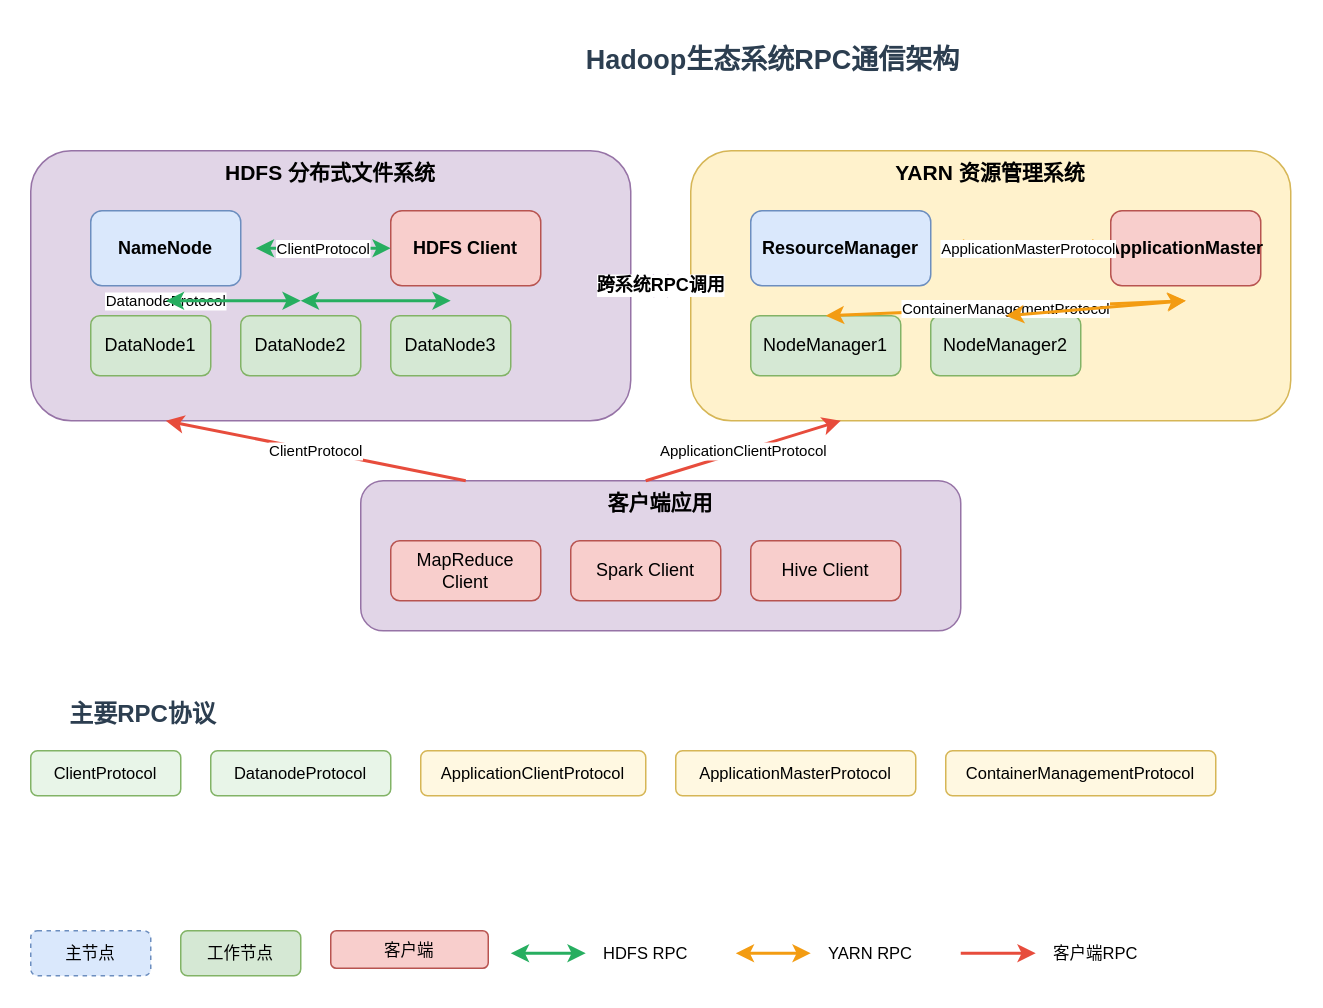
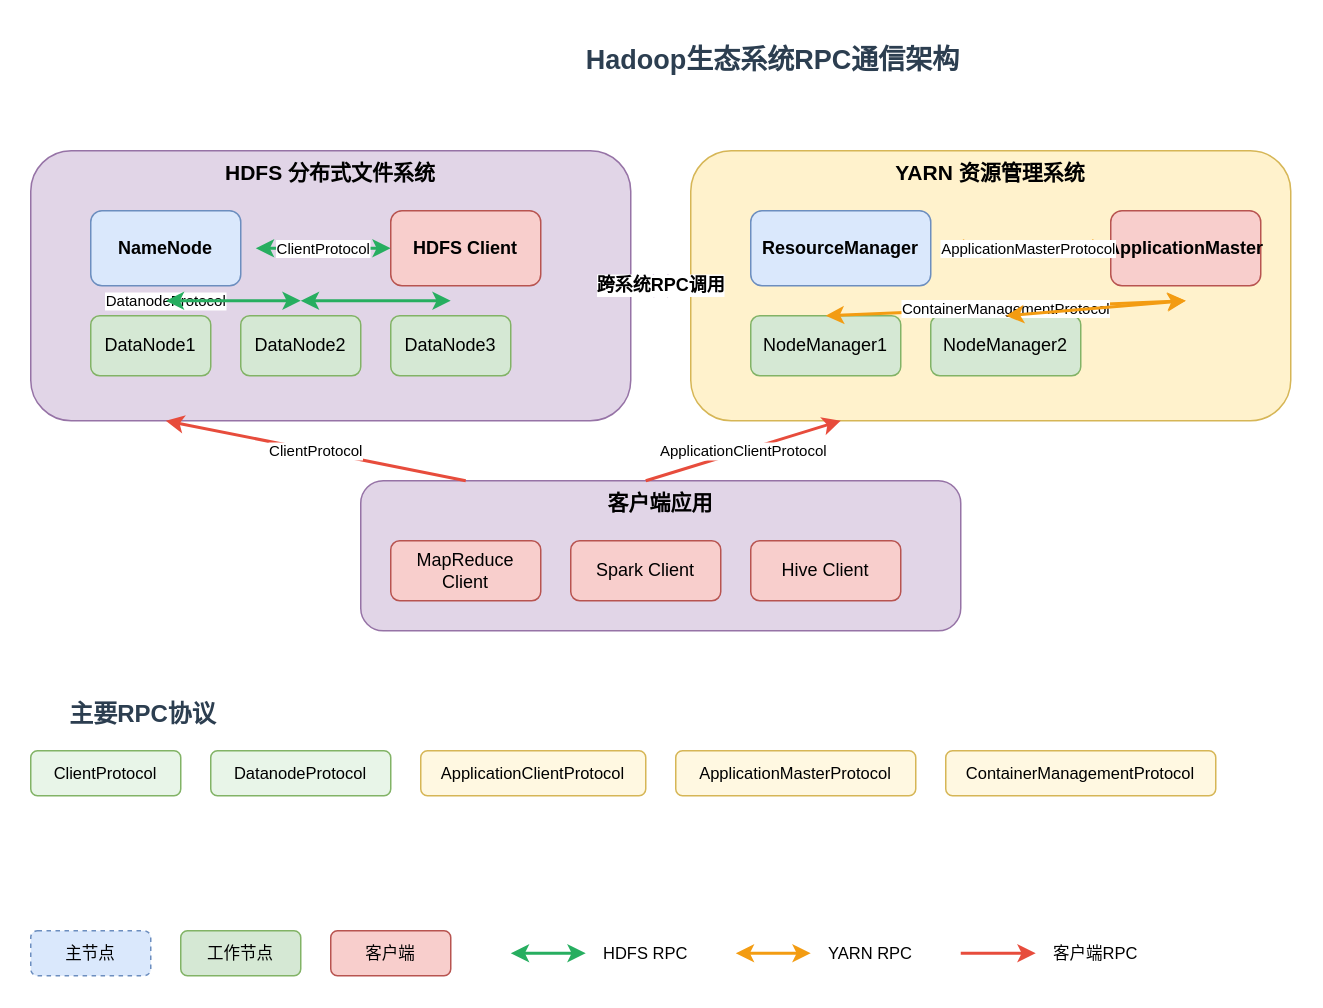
node "客户端": size 158x38 -> 120x45
